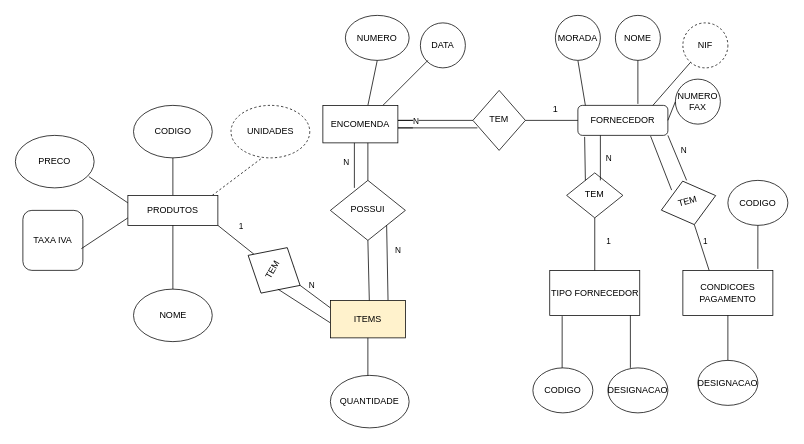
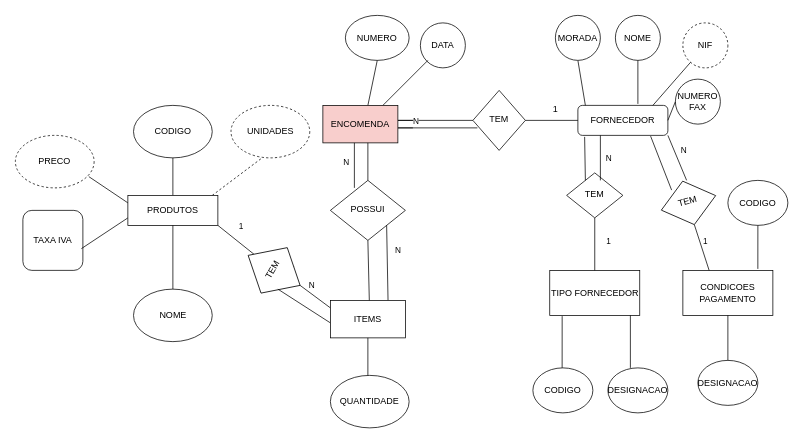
node "ENCOMENDA": fillcolor #ffffff -> #f8cecc
node "PRECO": style solid -> dashed
node "ITEMS": fillcolor #fff2cc -> #ffffff
